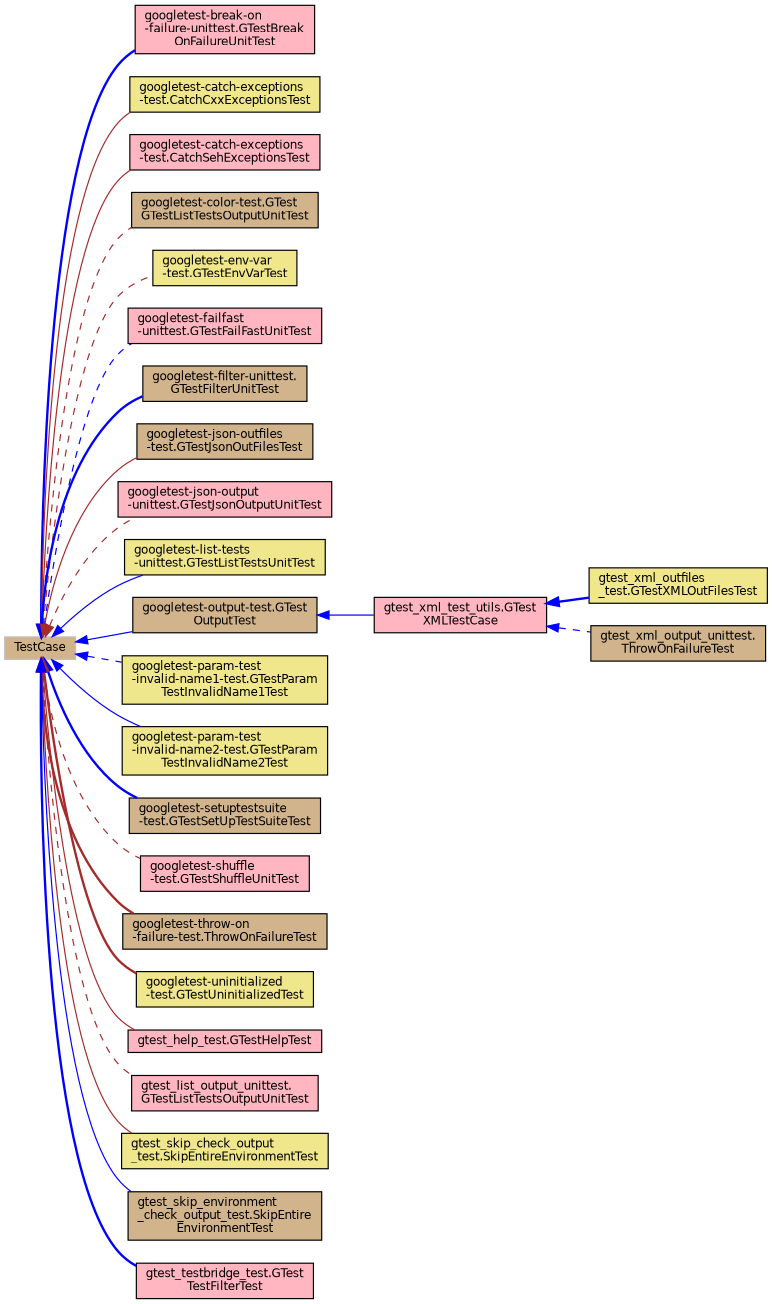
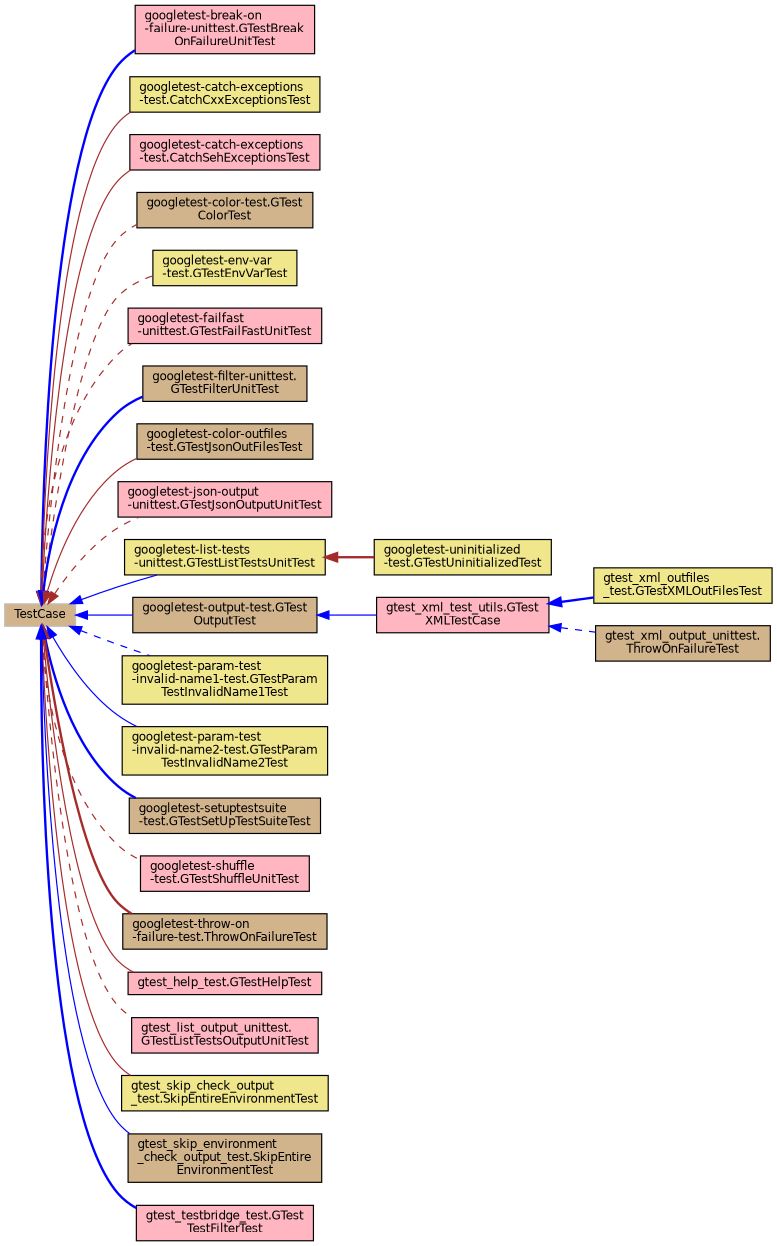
node "googletest-color-test.GTest GTestListTestsOutputUnitTest": label "googletest-color-test.GTest GTestListTestsOutputUnitTest" -> "googletest-color-test.GTest ColorTest"
node "googletest-json-outfiles -test.GTestJsonOutFilesTest": label "googletest-json-outfiles -test.GTestJsonOutFilesTest" -> "googletest-color-outfiles -test.GTestJsonOutFilesTest"
edge "googletest-failfast -unittest.GTestFailFastUnitTest" -> "TestCase": color blue -> brown
edge "googletest-uninitialized -test.GTestUninitializedTest" -> "TestCase": now "googletest-uninitialized -test.GTestUninitializedTest" -> "googletest-list-tests -unittest.GTestListTestsUnitTest"
